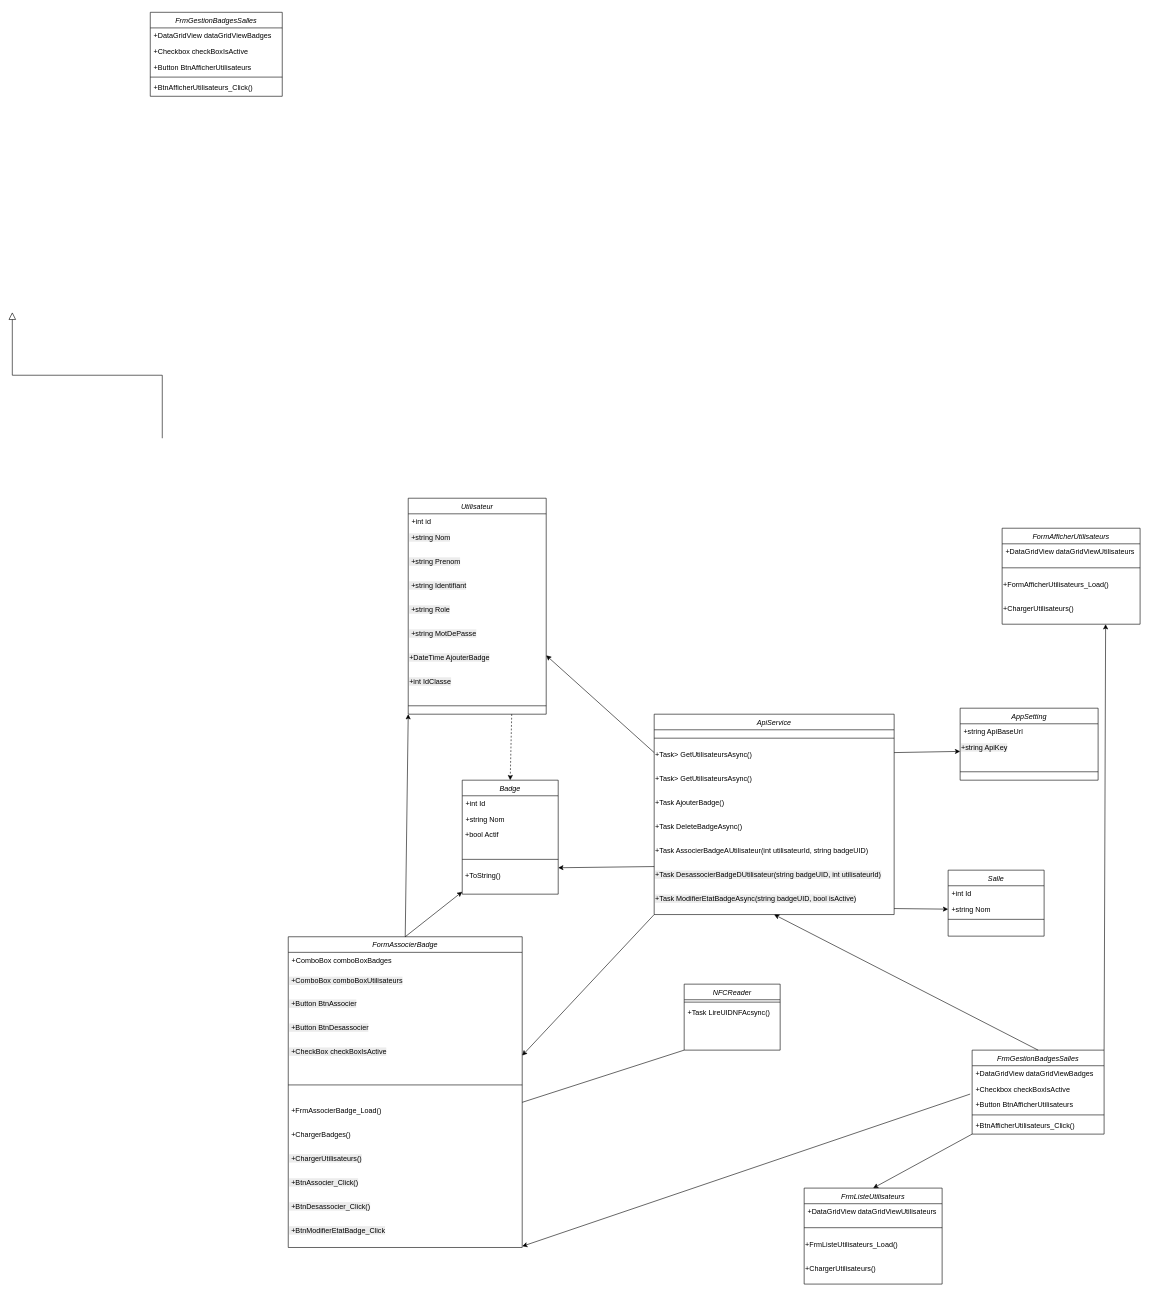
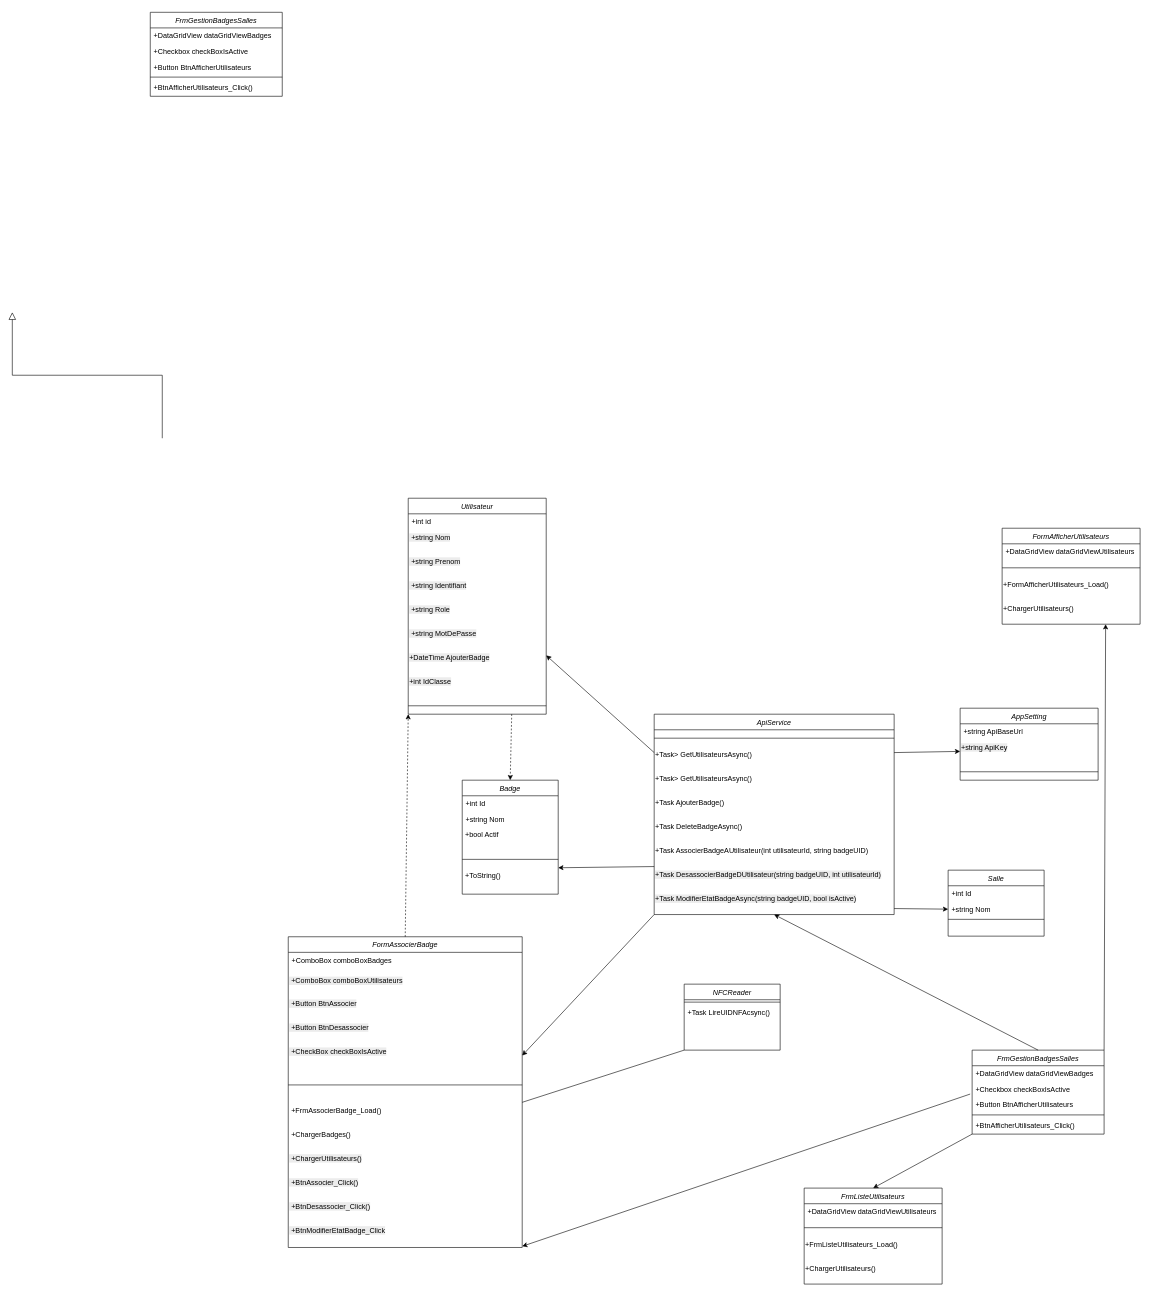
edge "FormAssocierBadge" -> "Utilisateur": style solid -> dashed
edge "FormAssocierBadge" -> "+ToString()": removed
